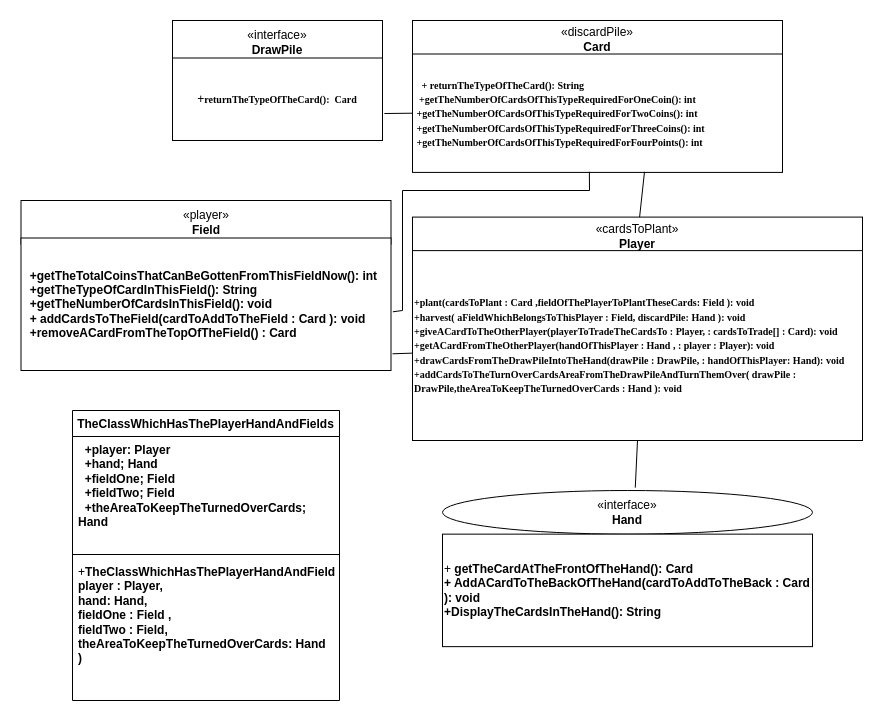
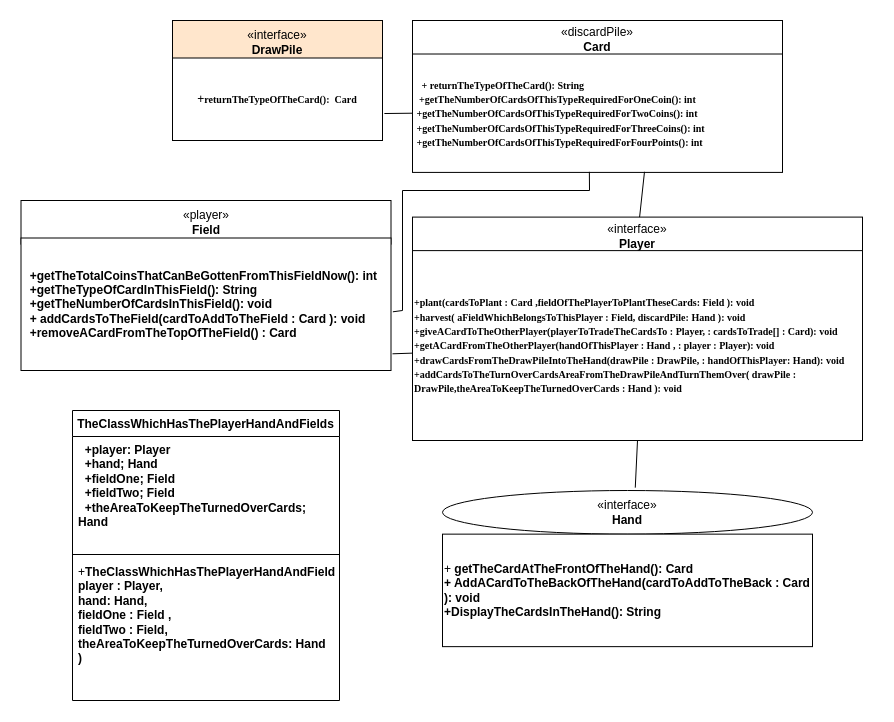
node "«interface» DrawPile": fillcolor #ffffff -> #ffe6cc
node "«cardsToPlant» Player": label "«cardsToPlant» Player" -> "«interface» Player"
